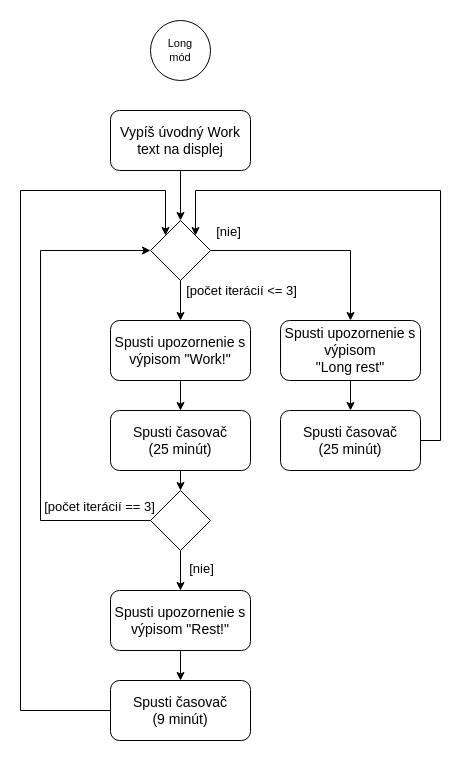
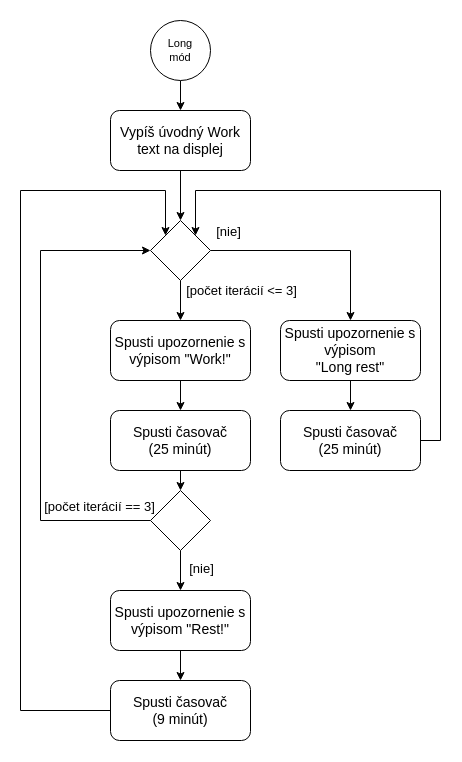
edge "Longmód" -> "Vypíš úvodný Work text na displej": added
